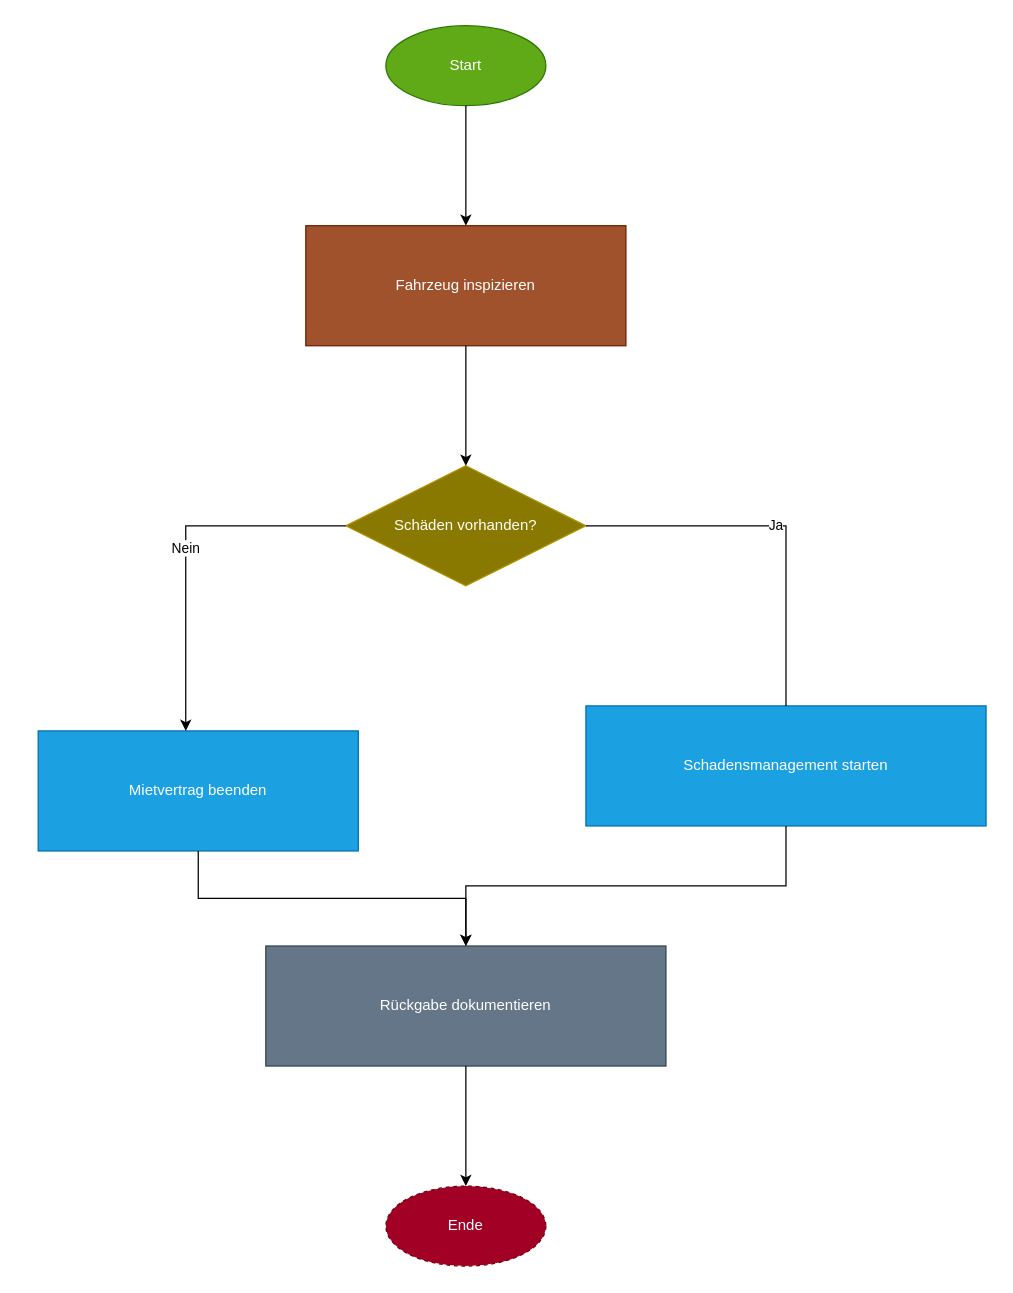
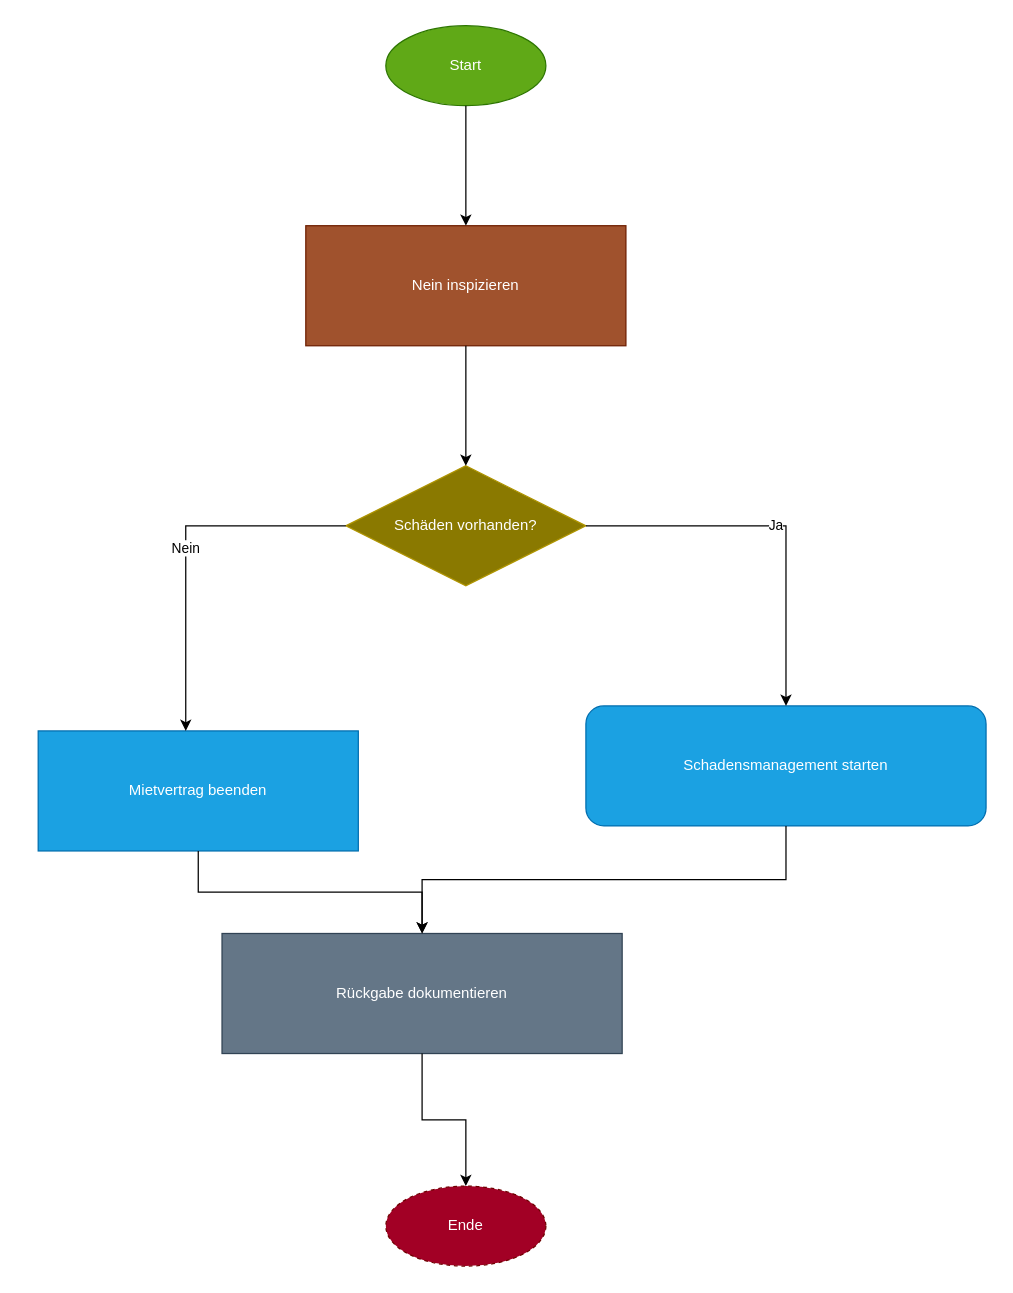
node "Fahrzeug inspizieren": label "Fahrzeug inspizieren" -> "Nein inspizieren"
edge "Schäden vorhanden?" -- "Schadensmanagement starten": arrowhead none -> classic
node "Schadensmanagement starten": shape rectangle -> rounded rectangle
node "Rückgabe dokumentieren": moved (466, 1006) -> (422, 993)
